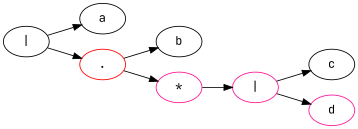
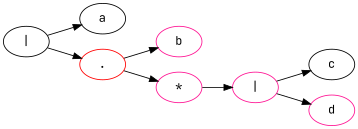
node "b": color black -> deeppink
